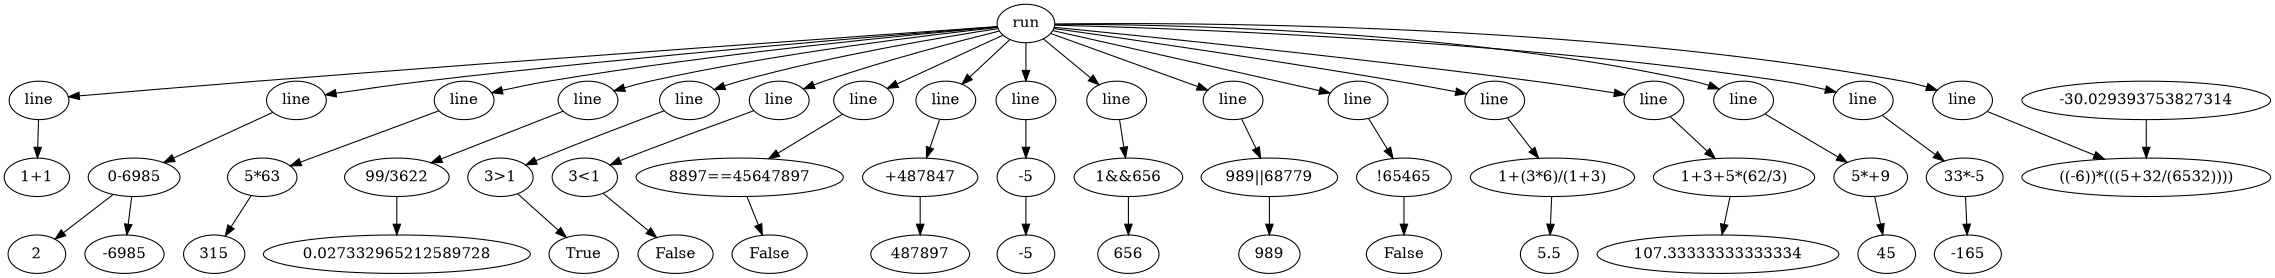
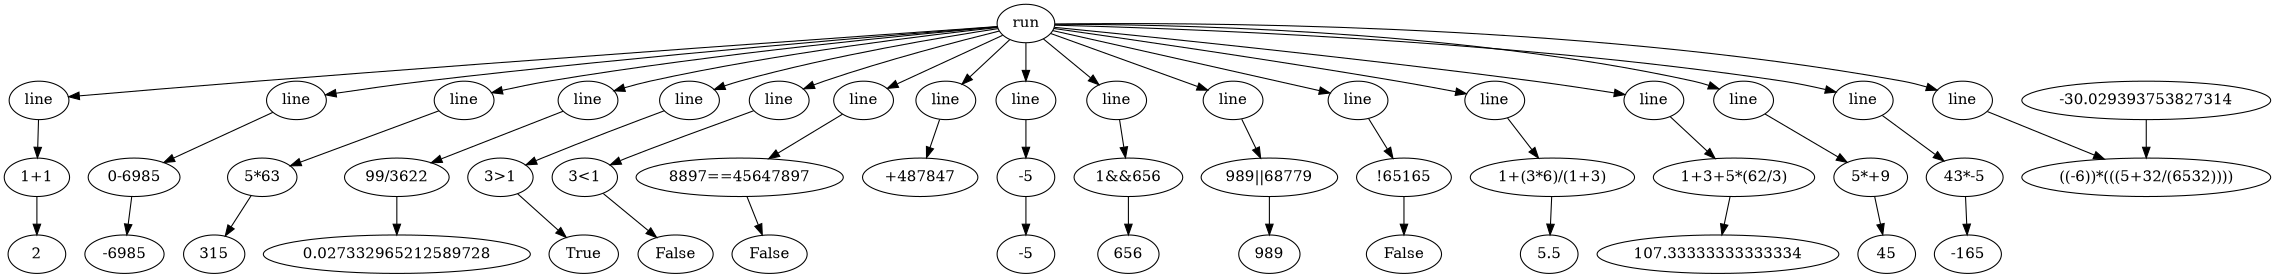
node "!65465": label "!65465" -> "!65165"
node "33*-5": label "33*-5" -> "43*-5"
edge "0-6985" -> "2": now "1+1" -> "2"
node "487897": removed
